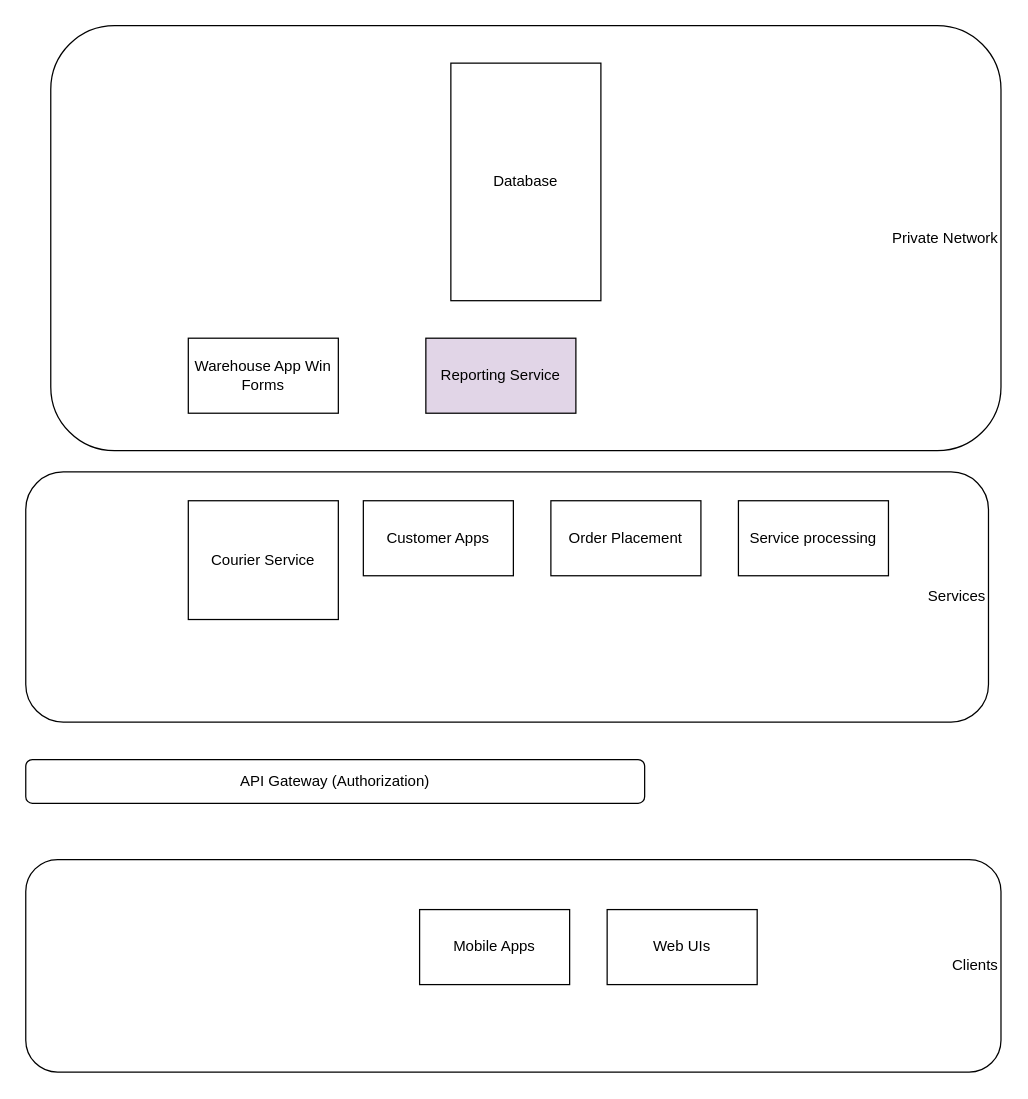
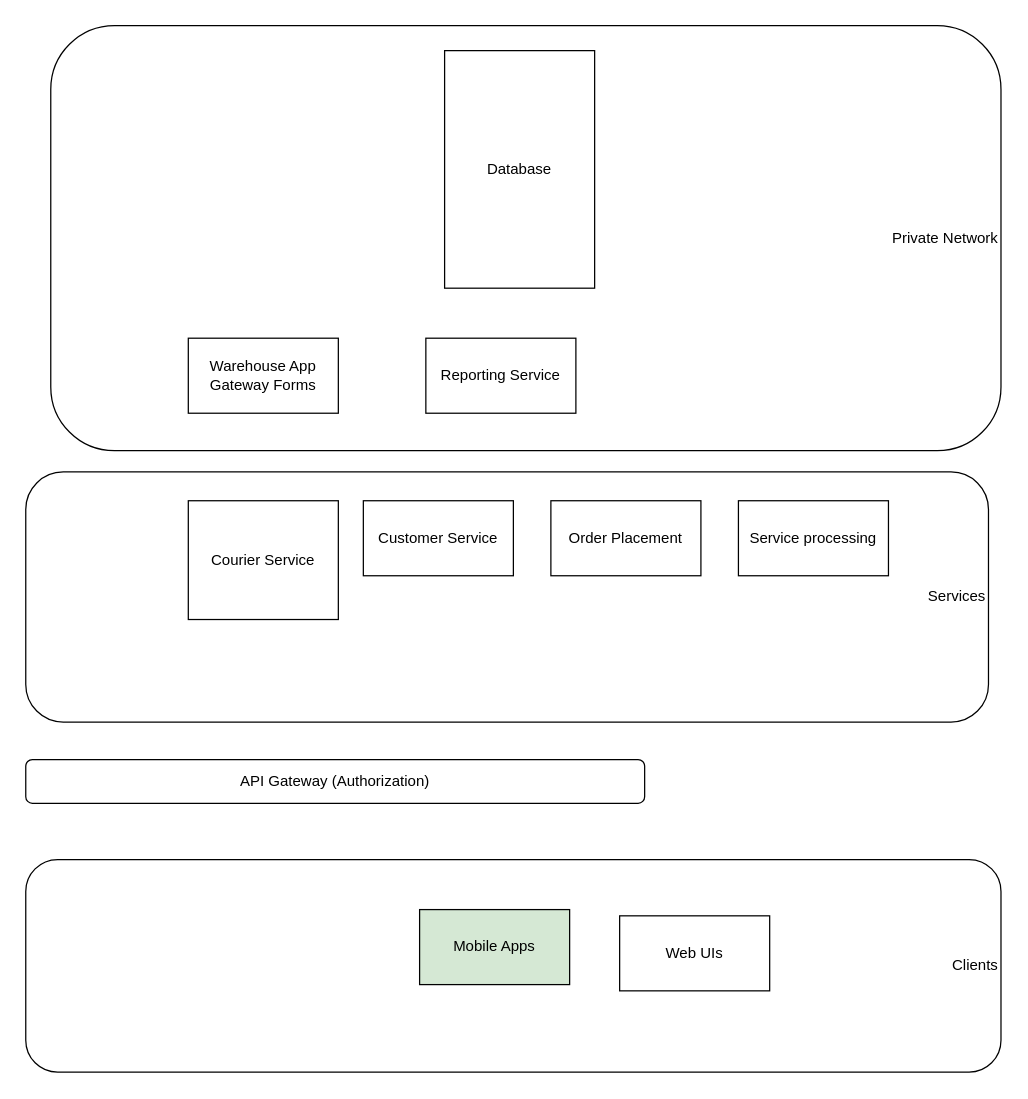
node "Database": moved (526, 182) -> (519, 169)
node "Warehouse App Win Forms": label "Warehouse App Win Forms" -> "Warehouse App Gateway Forms"
node "Reporting Service": fillcolor #e1d5e7 -> #ffffff
node "Customer Apps": label "Customer Apps" -> "Customer Service"
node "Mobile Apps": fillcolor #ffffff -> #d5e8d4
node "Web UIs": moved (682, 947) -> (694, 953)
